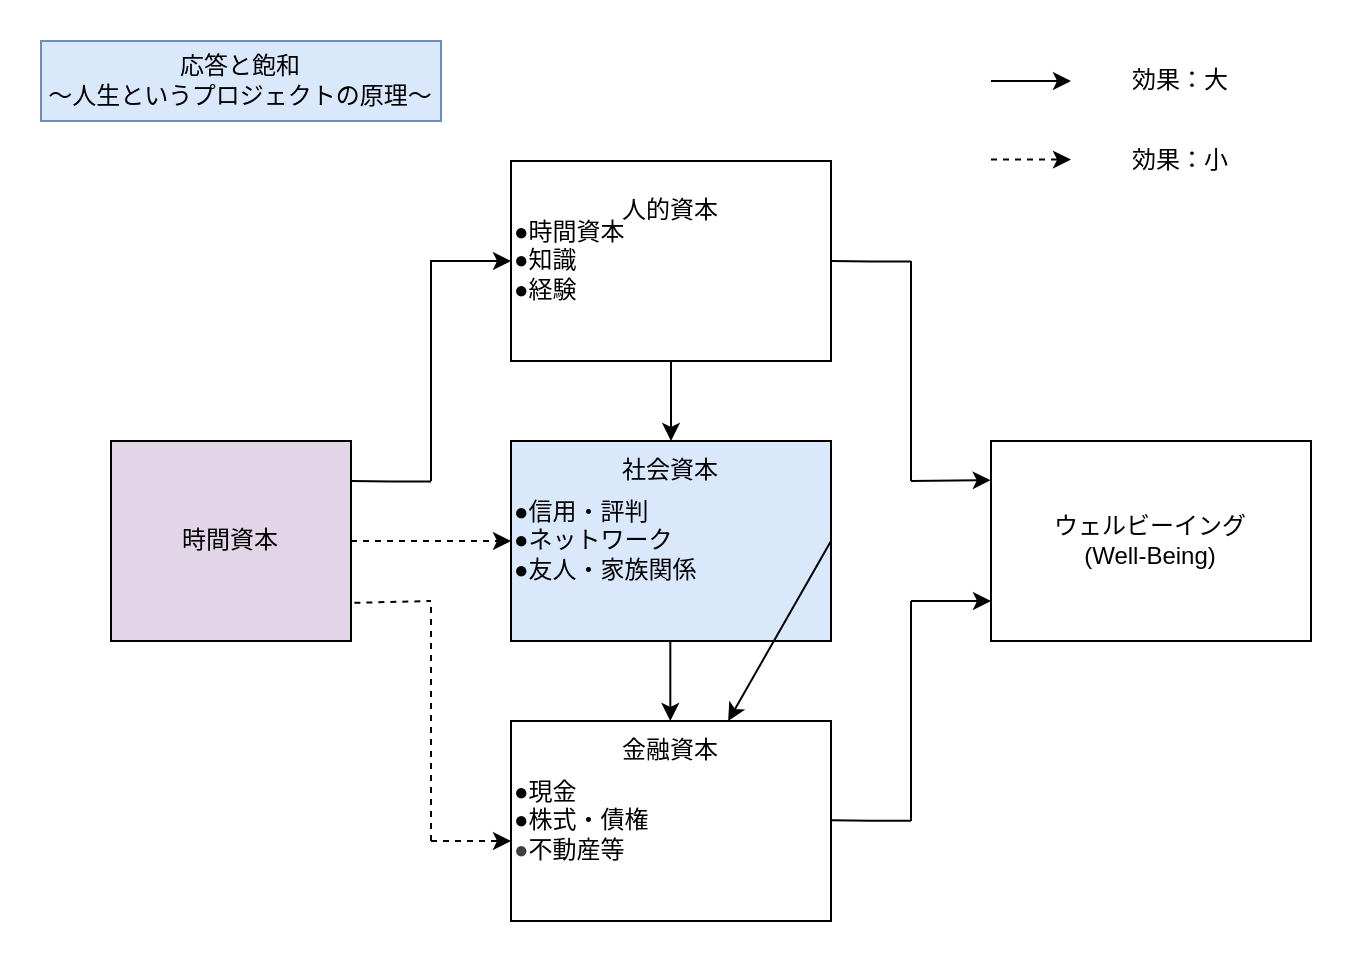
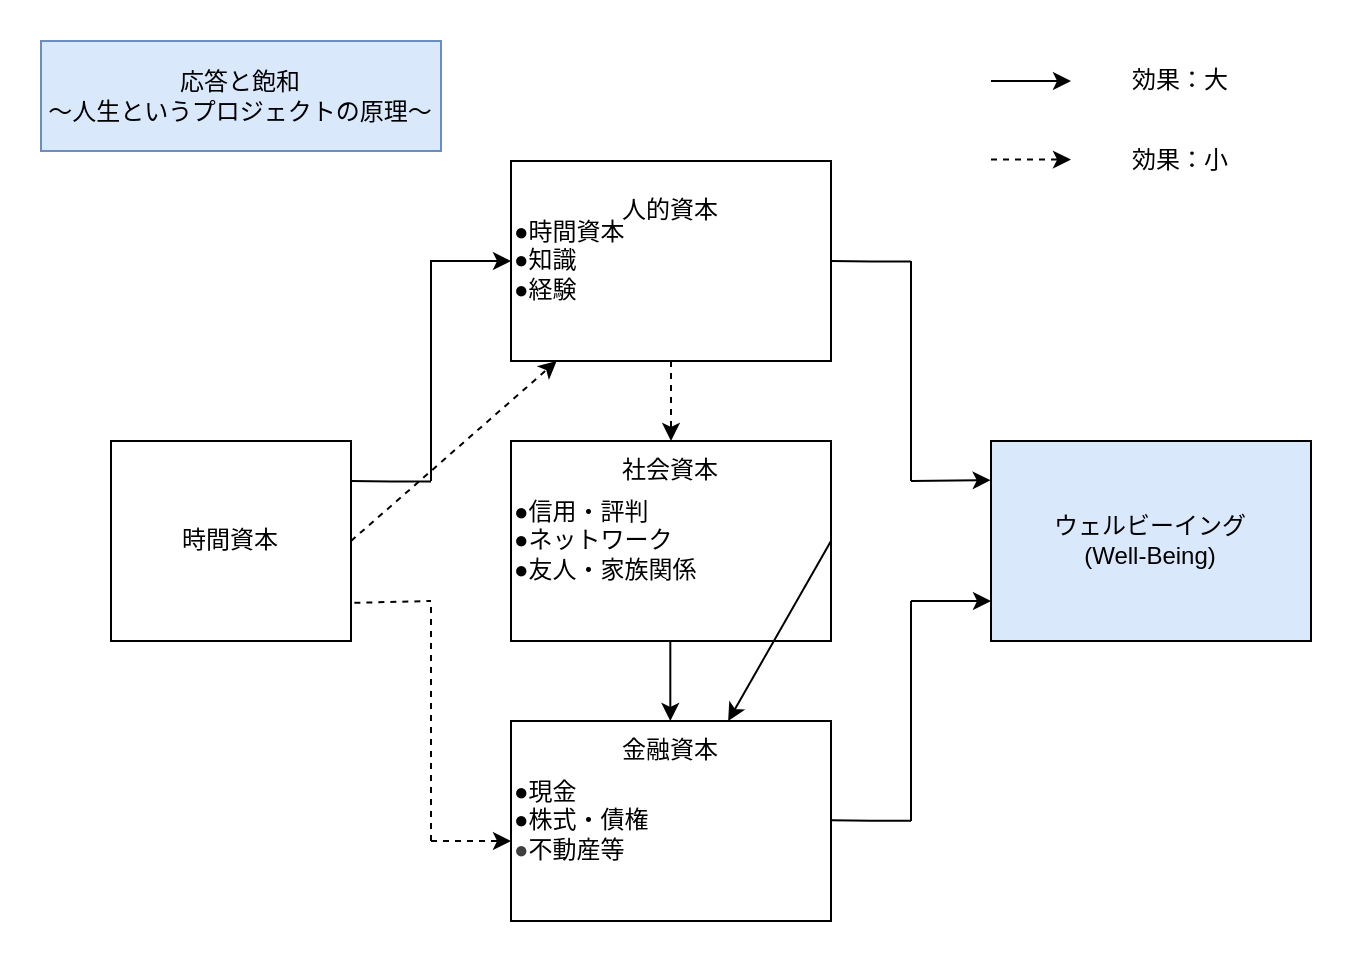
node "応答と飽和 ～人生というプロジェクトの原理～": size 400x80 -> 400x110
edge "●時間資本 ●知識 ●経験" -> "●信用・評判 ●ネットワーク ●友人・家族関係": style solid -> dashed
node "時間資本": fillcolor #e1d5e7 -> #ffffff
edge "時間資本" -> "●信用・評判 ●ネットワーク ●友人・家族関係": now "時間資本" -> "●時間資本 ●知識 ●経験"
node "●信用・評判 ●ネットワーク ●友人・家族関係": fillcolor #dae8fc -> #ffffff
node "ウェルビーイング (Well-Being)": fillcolor #ffffff -> #dae8fc
